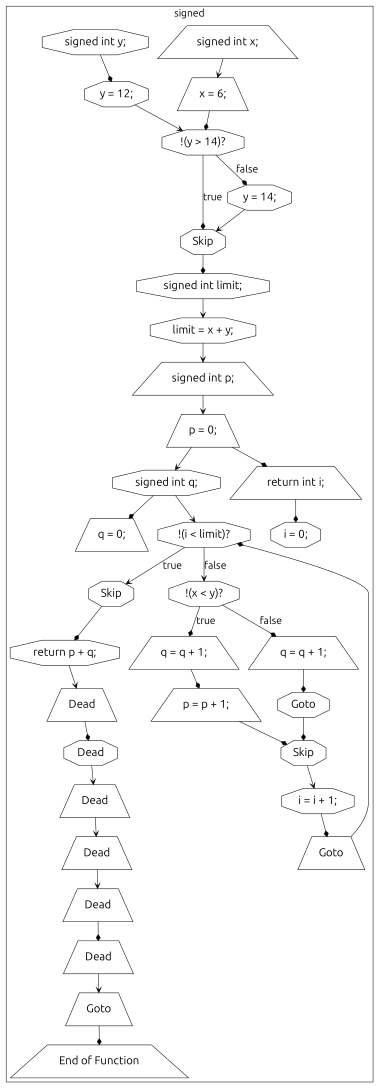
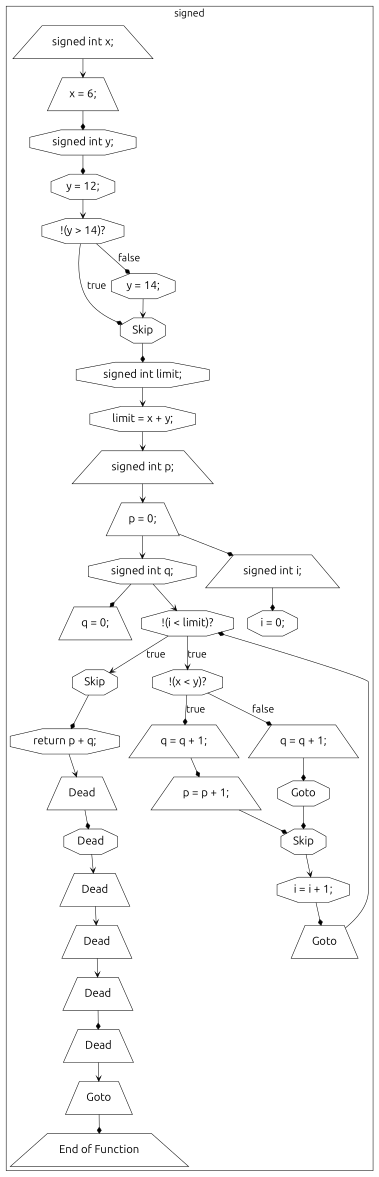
edge "x = 6;" -> "!(y > 14)?": now "x = 6;" -> "signed int y;"
node "return int i;": label "return int i;" -> "signed int i;"
edge "!(i < limit)?" -> "!(x < y)?": label "false" -> "true"
